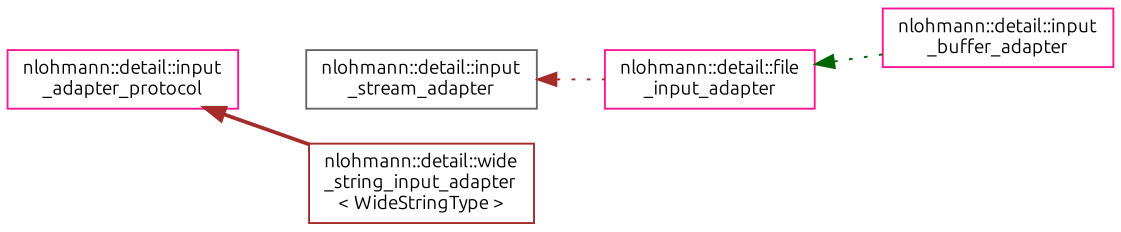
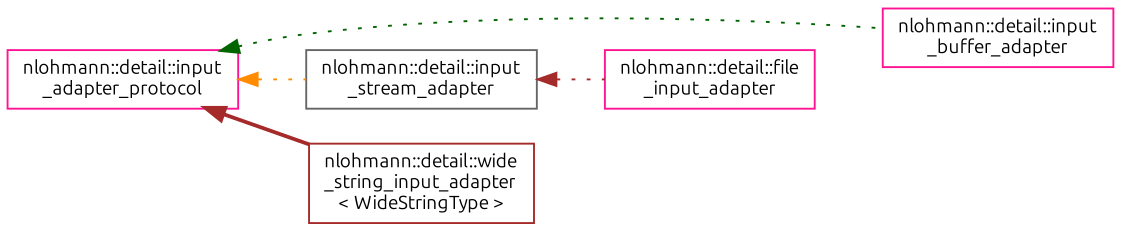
edge "nlohmann::detail::input _buffer_adapter" -> "nlohmann::detail::file _input_adapter": now "nlohmann::detail::input _buffer_adapter" -> "nlohmann::detail::input _adapter_protocol"
edge "nlohmann::detail::input _stream_adapter" -> "nlohmann::detail::input _adapter_protocol": added
